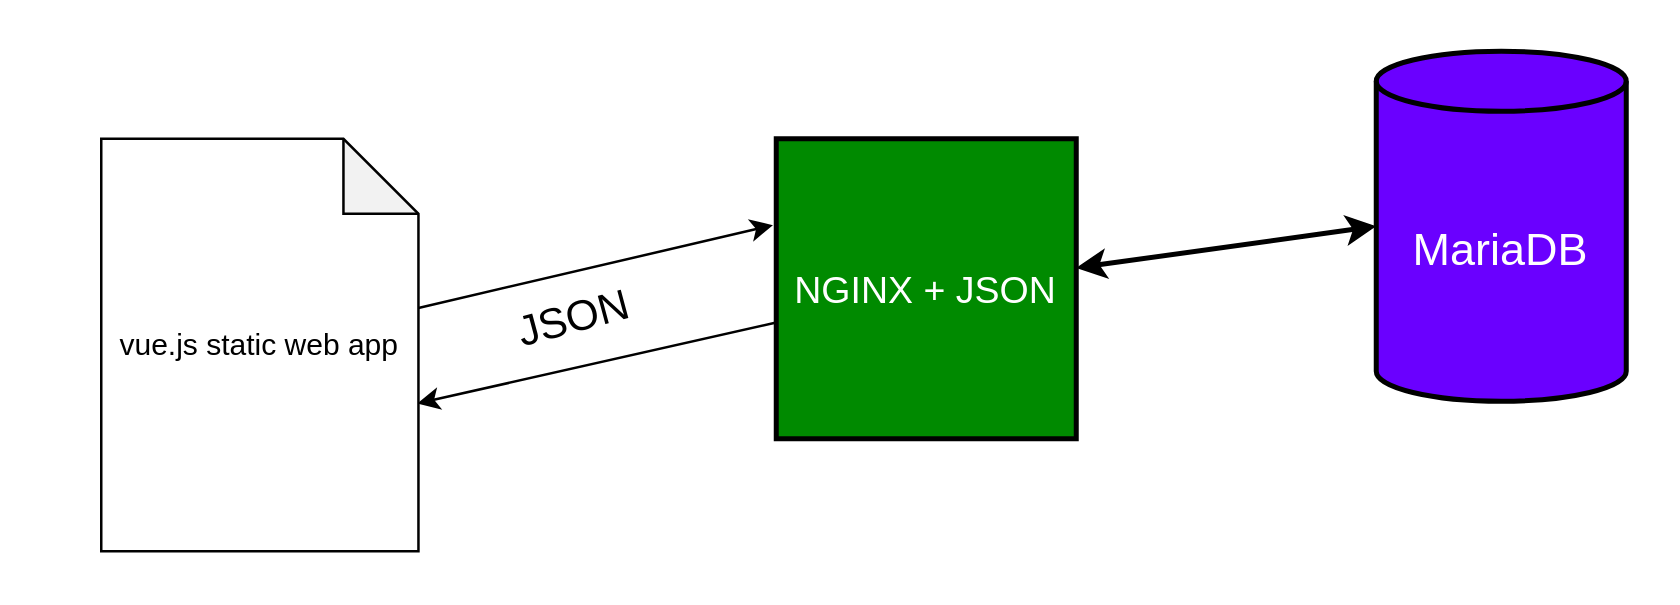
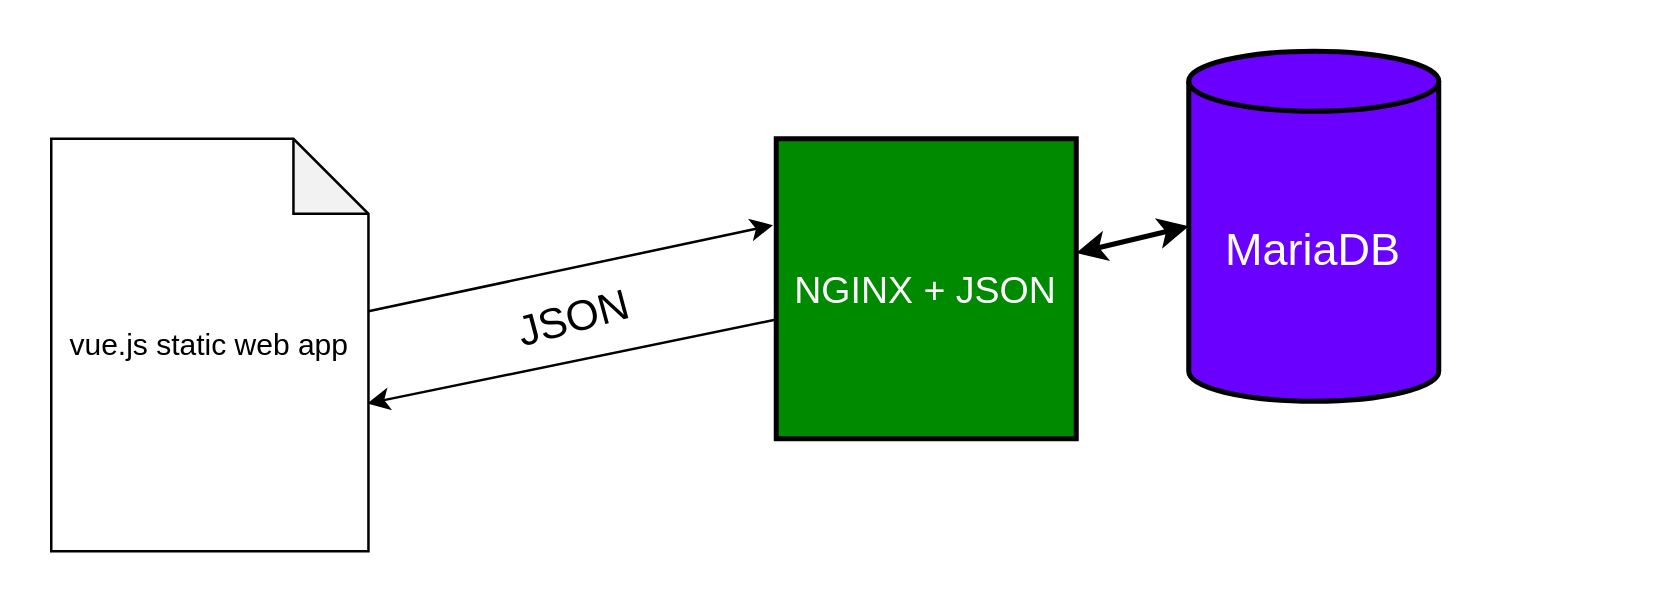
node "MariaDB": moved (1501, 226) -> (1314, 226)
node "vue.js static web app": moved (260, 345) -> (210, 345)
